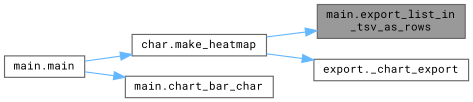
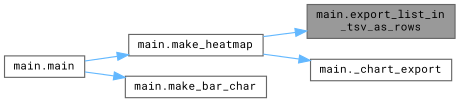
node "char.make_heatmap": label "char.make_heatmap" -> "main.make_heatmap"
node "export._chart_export": label "export._chart_export" -> "main._chart_export"
node "main.chart_bar_char": label "main.chart_bar_char" -> "main.make_bar_char"
